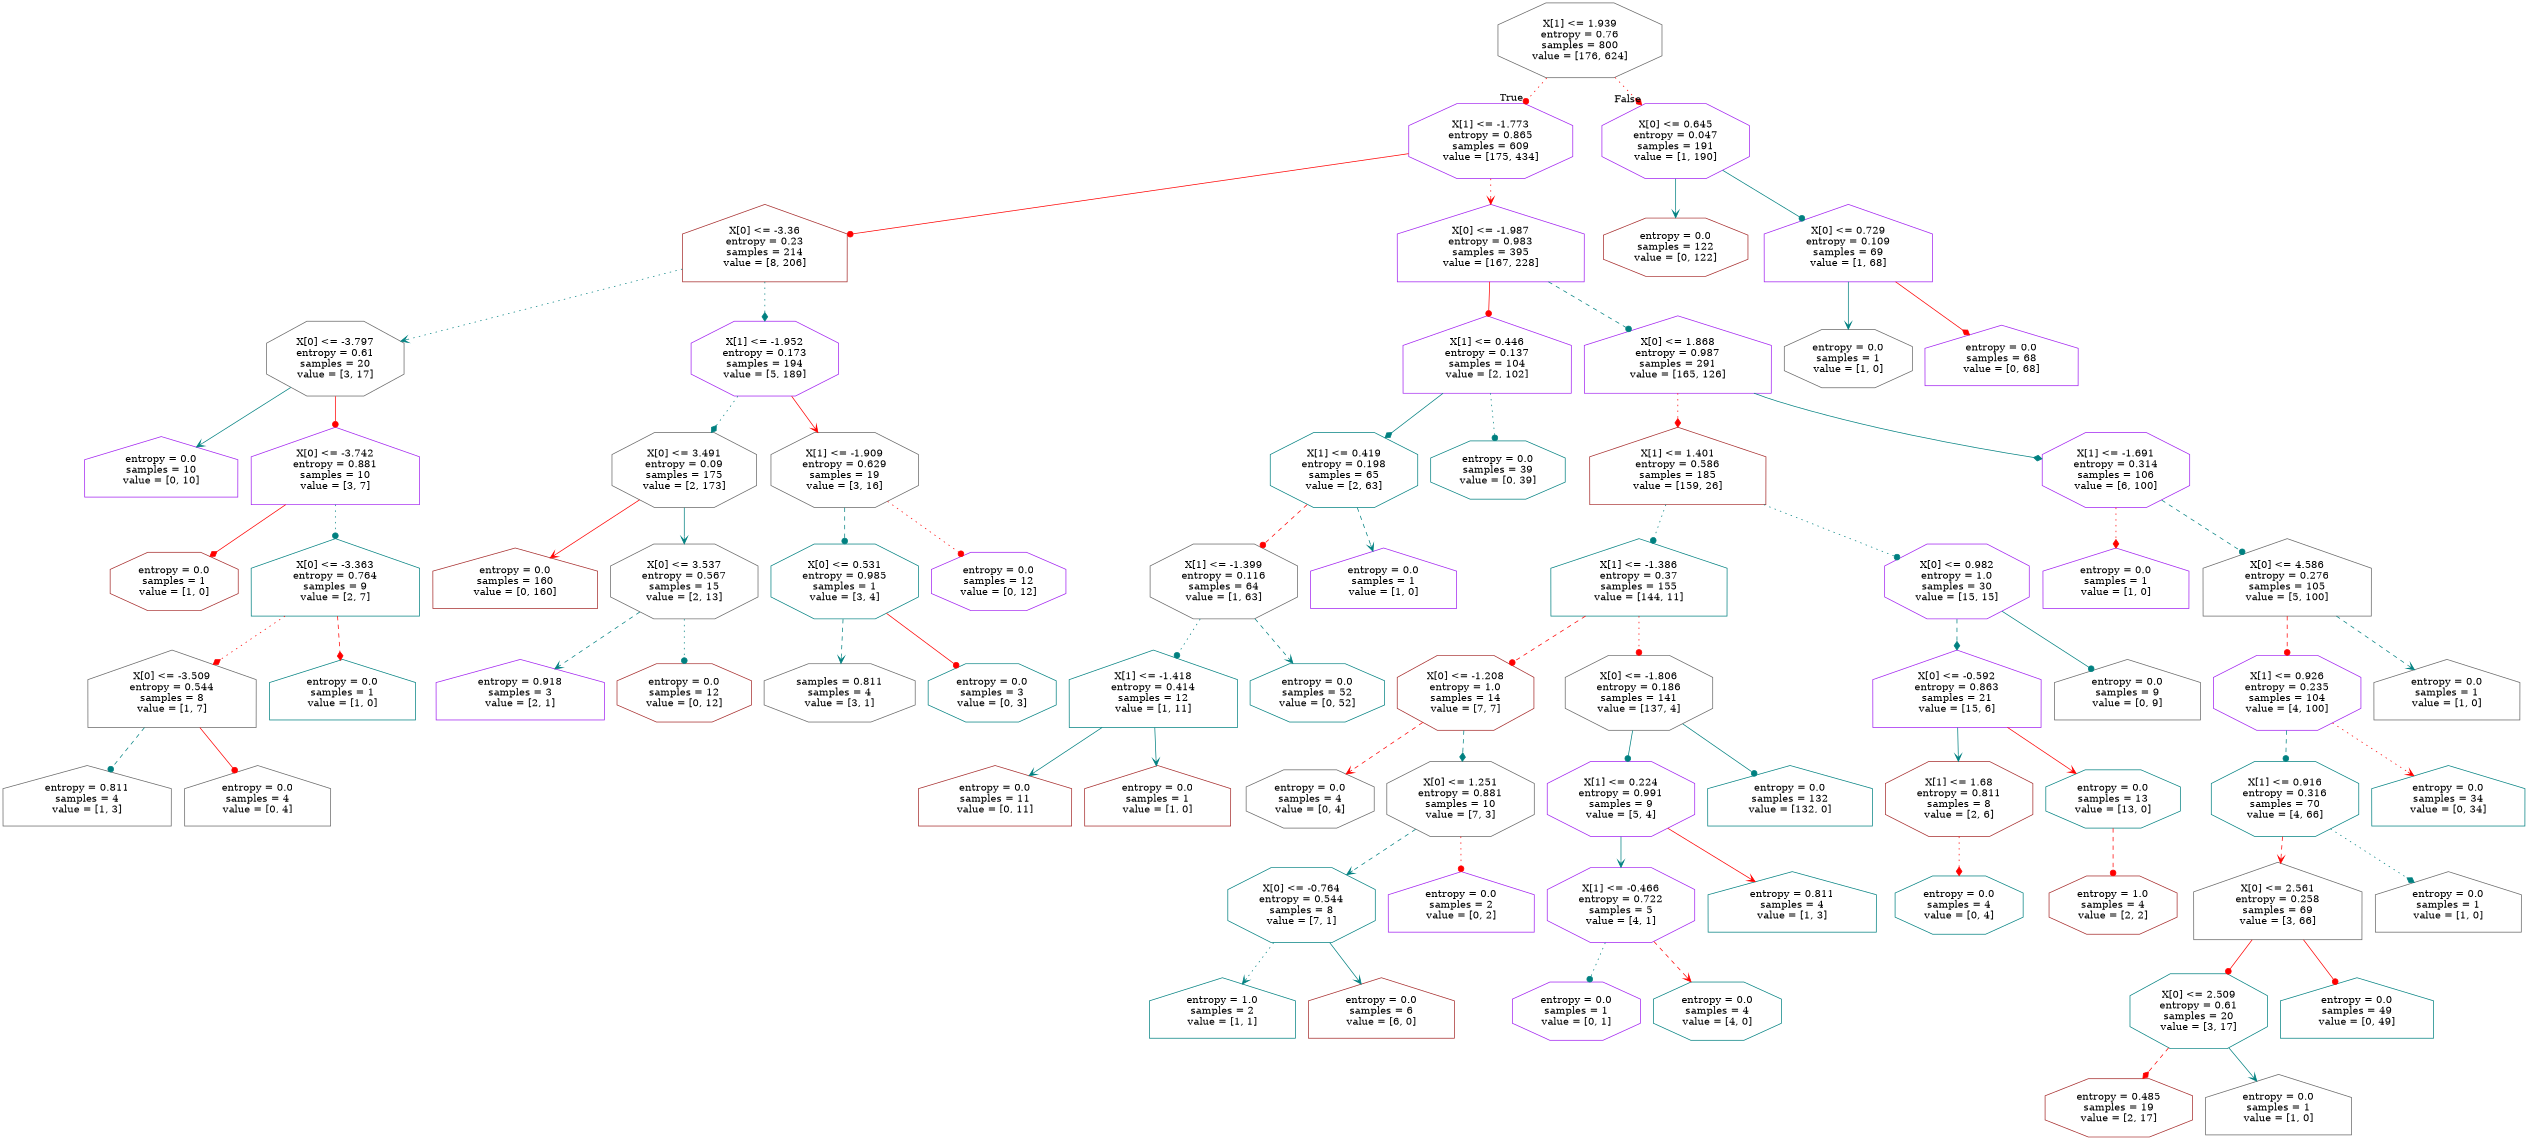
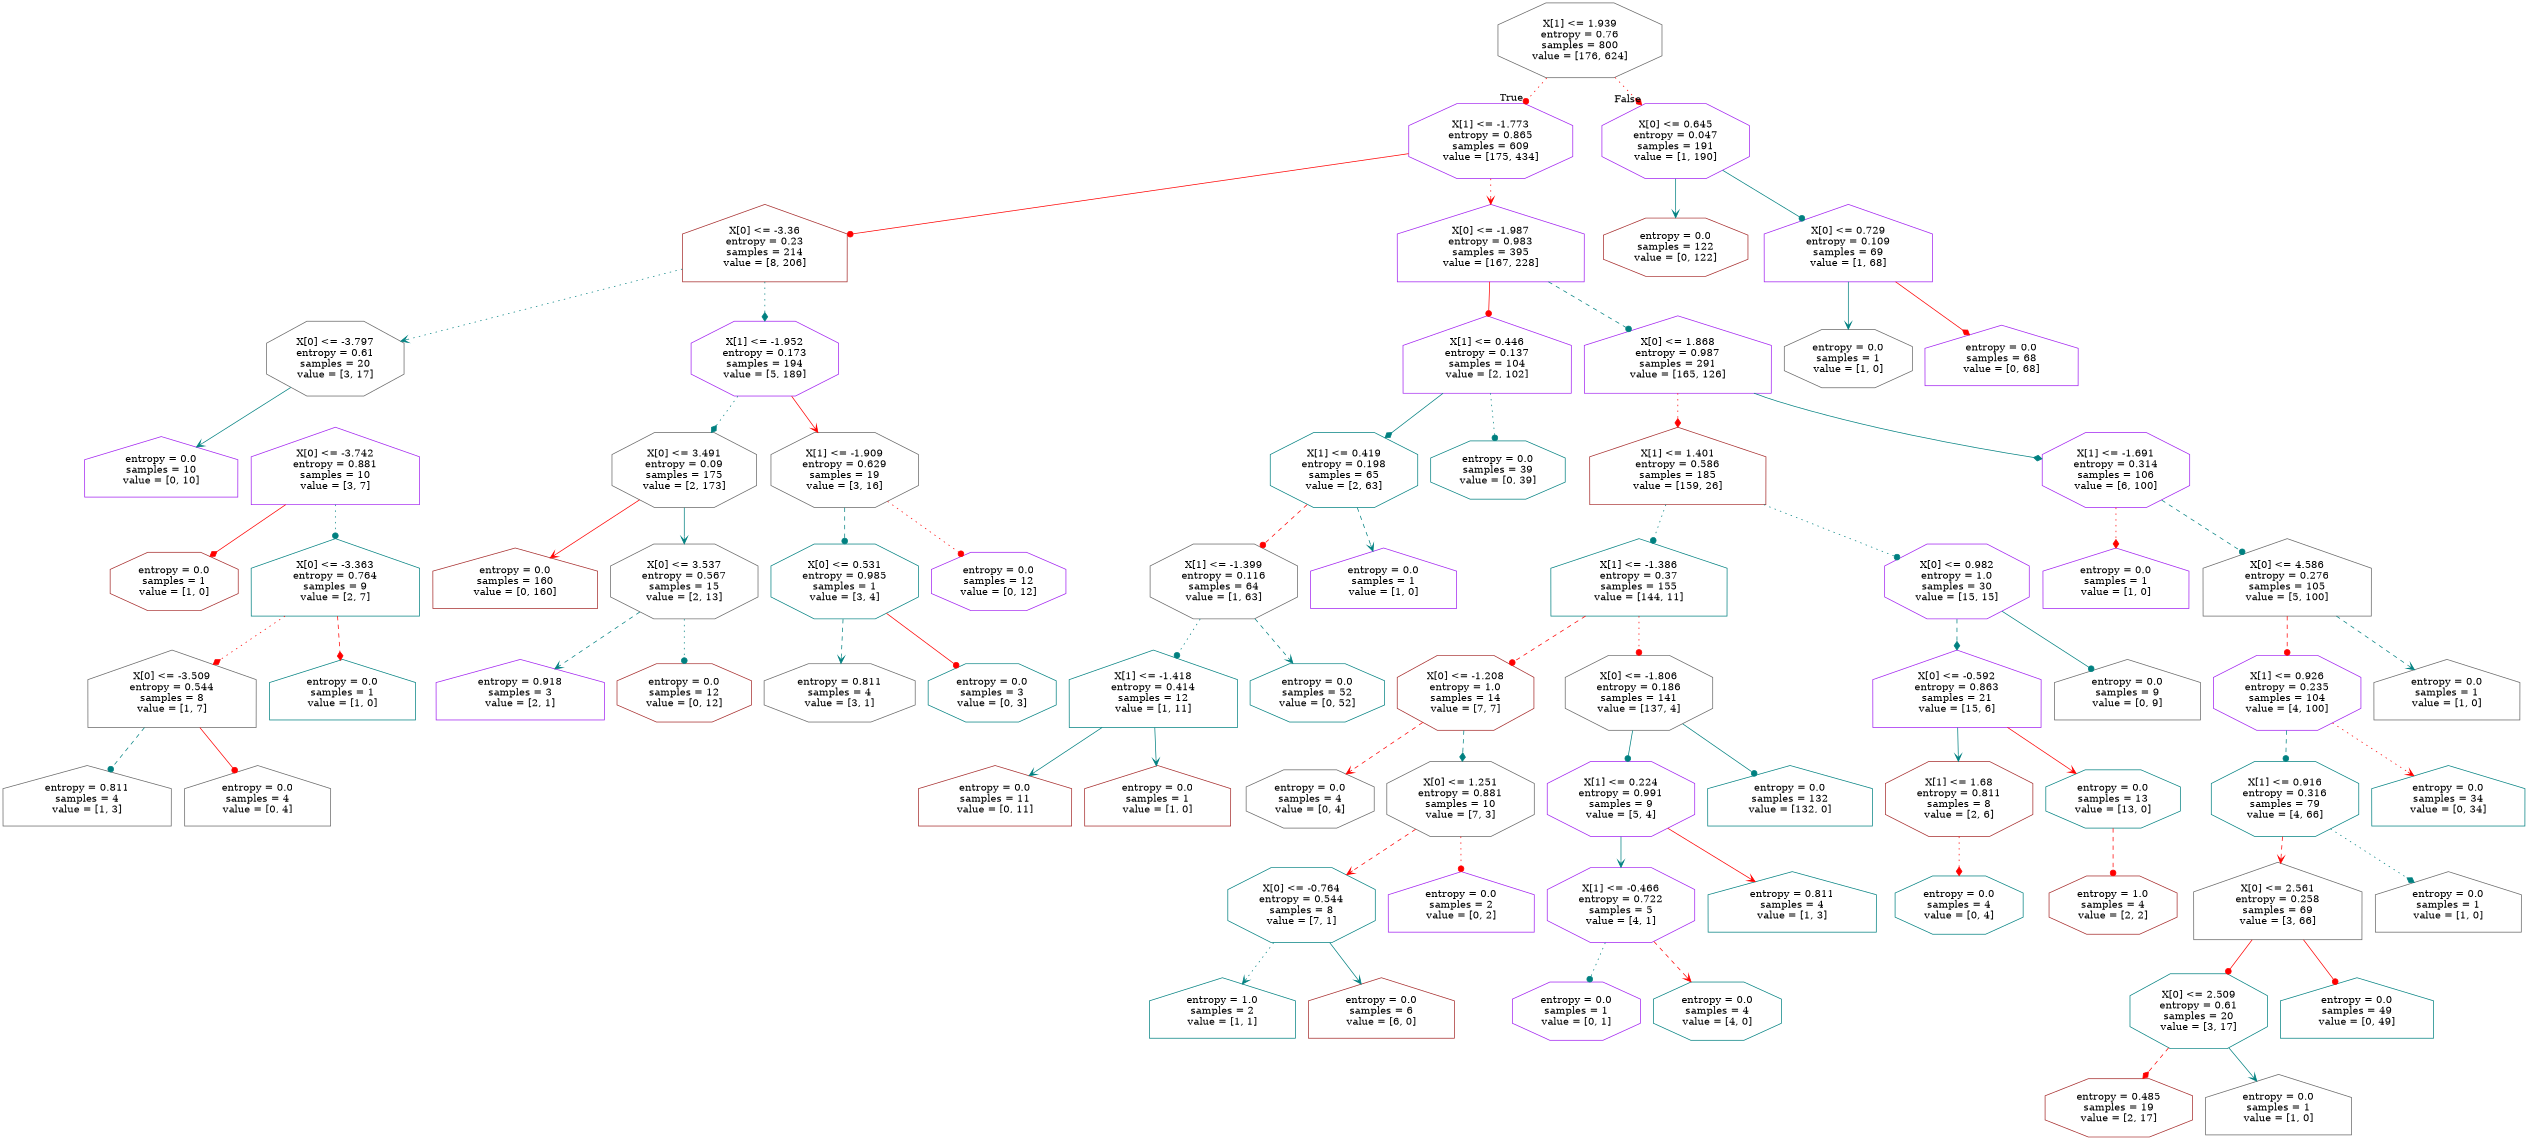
edge "X[0] <= -3.797 entropy = 0.61 samples = 20 value = [3, 17]" -> "X[0] <= -3.742 entropy = 0.881 samples = 10 value = [3, 7]": removed
node "samples = 0.811 samples = 4 value = [3, 1]": label "samples = 0.811 samples = 4 value = [3, 1]" -> "entropy = 0.811 samples = 4 value = [3, 1]"
node "X[1] <= 0.916 entropy = 0.316 samples = 70 value = [4, 66]": label "X[1] <= 0.916 entropy = 0.316 samples = 70 value = [4, 66]" -> "X[1] <= 0.916 entropy = 0.316 samples = 79 value = [4, 66]"
edge "X[0] <= 1.251 entropy = 0.881 samples = 10 value = [7, 3]" -> "X[0] <= -0.764 entropy = 0.544 samples = 8 value = [7, 1]": color teal -> red
